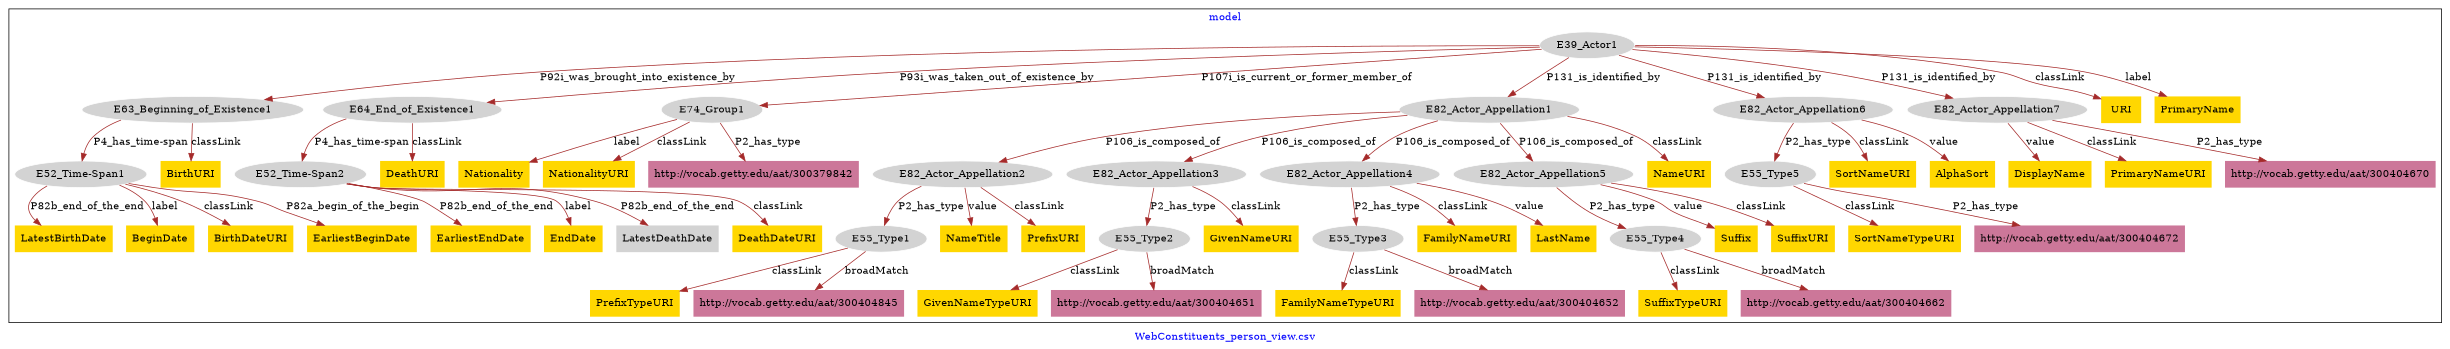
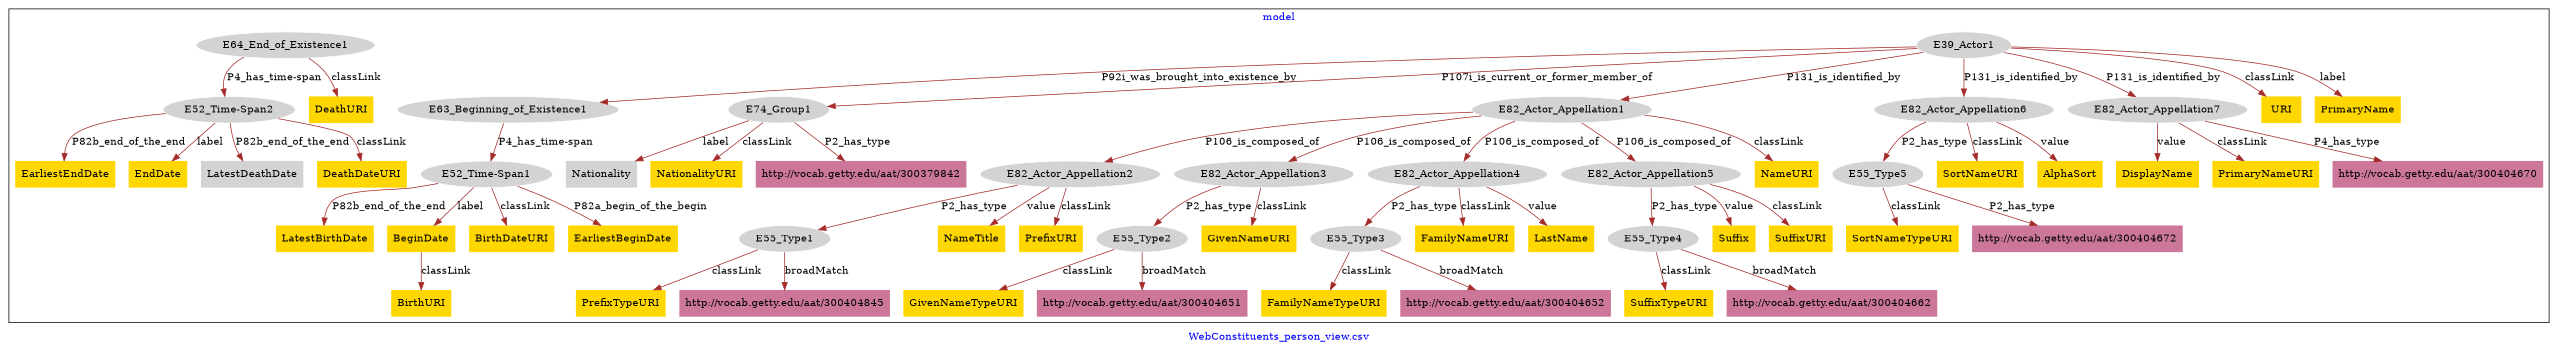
edge "E39_Actor1" -> "E64_End_of_Existence1": removed, label "P93i_was_taken_out_of_existence_by"
edge "E63_Beginning_of_Existence1" -> "BirthURI": now "BeginDate" -> "BirthURI"
edge "E82_Actor_Appellation7" -> "http://vocab.getty.edu/aat/300404670": label "P2_has_type" -> "P4_has_type"
node "Nationality": fillcolor gold -> lightgray
